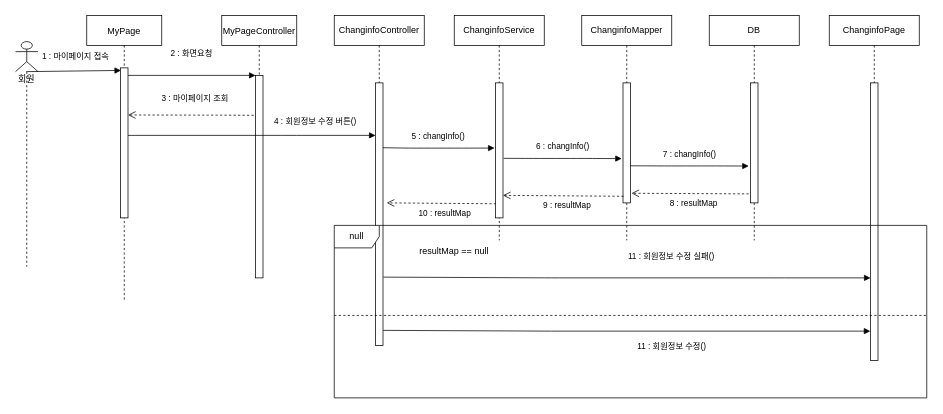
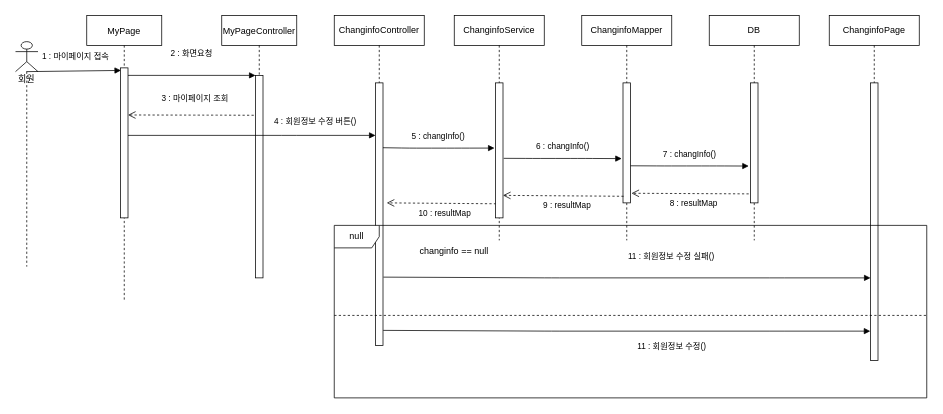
node "resultMap == null": label "resultMap == null" -> "changinfo == null"
